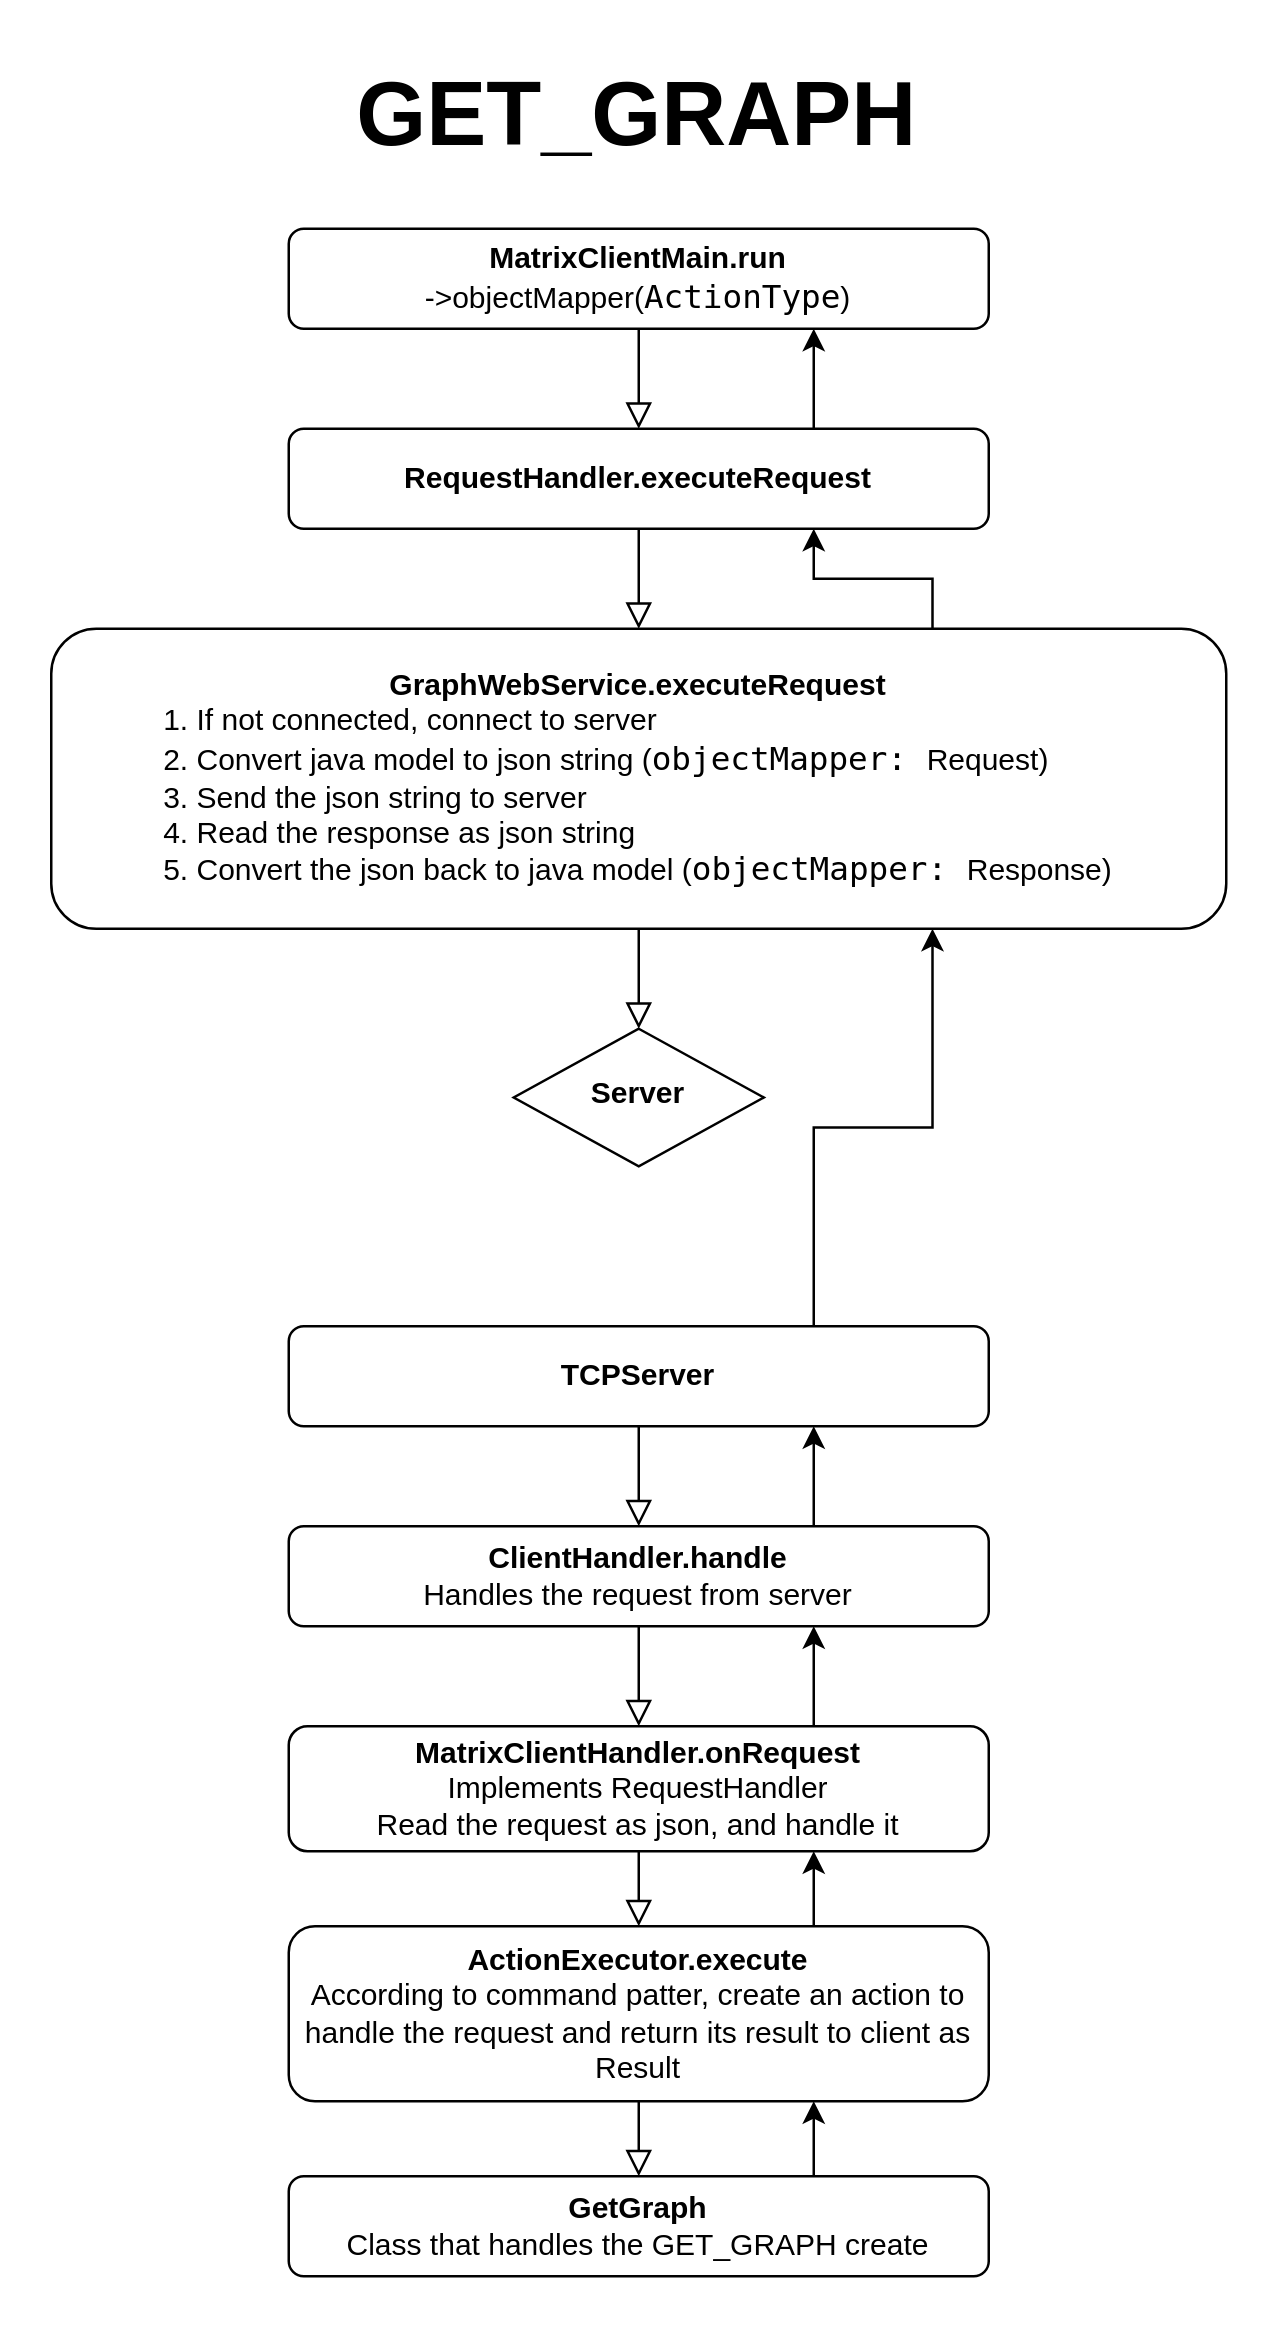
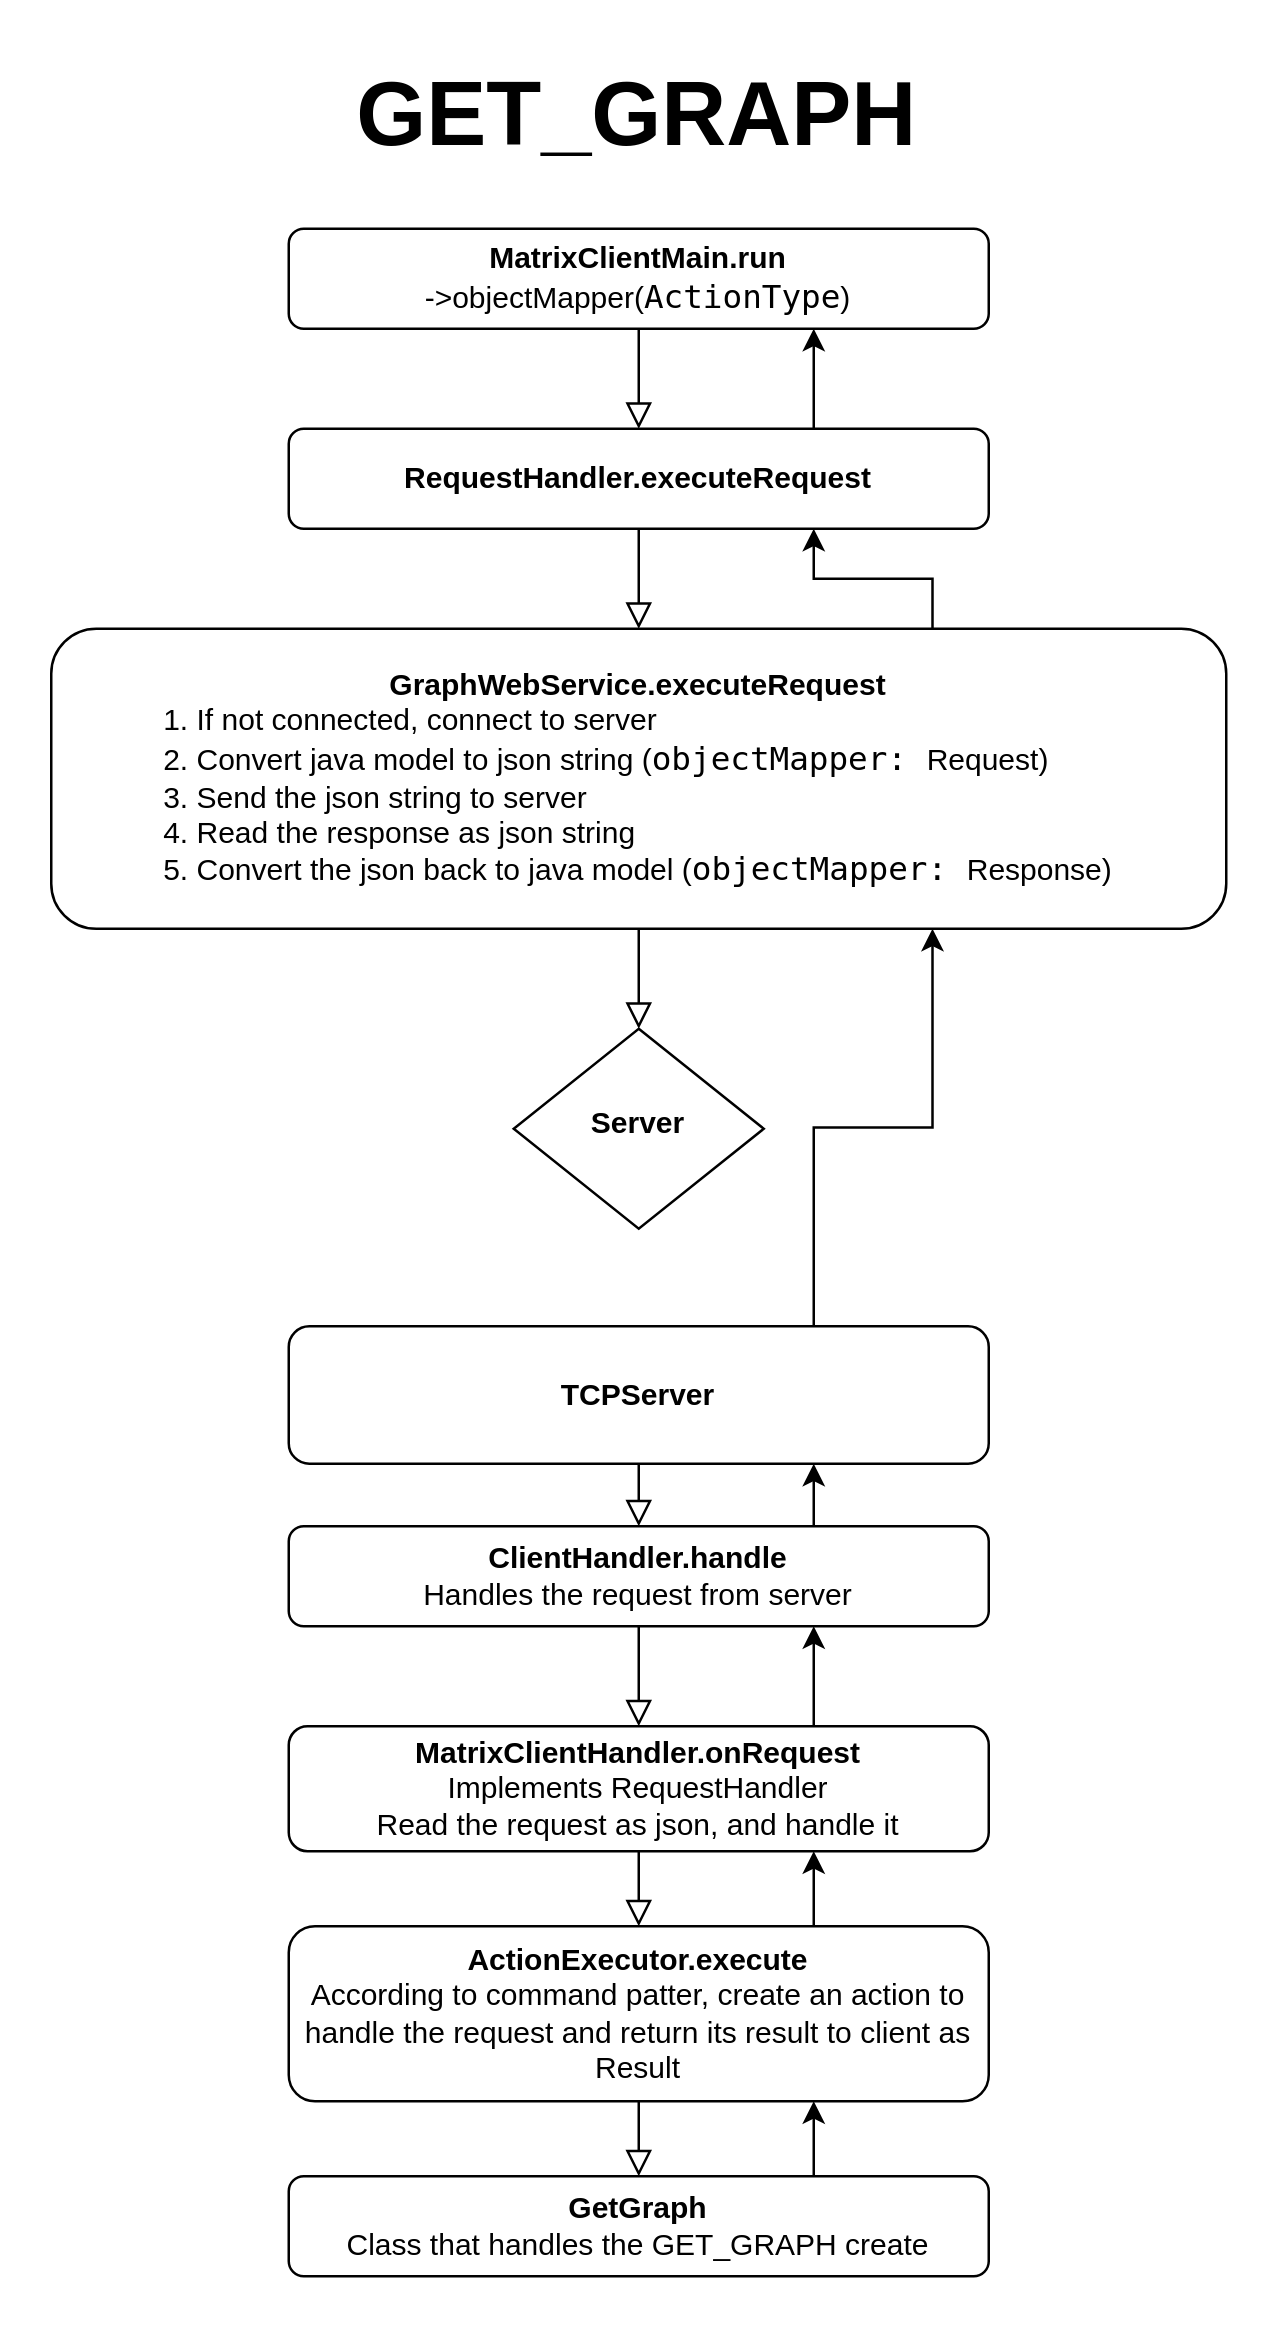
node "Server": size 250x138 -> 250x200
node "TCPServer": size 700x100 -> 700x138
